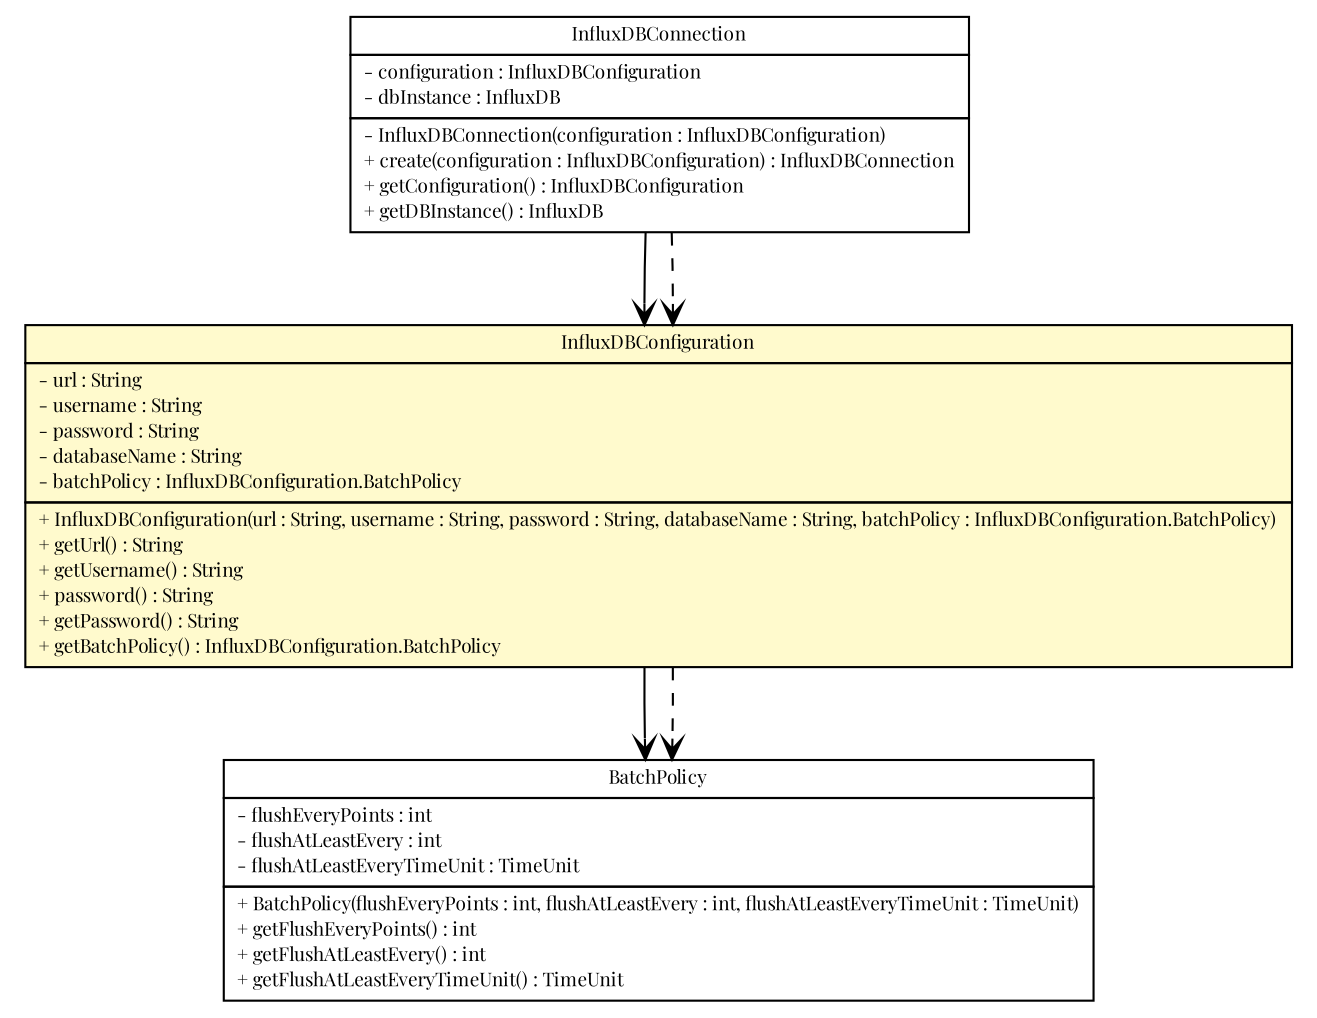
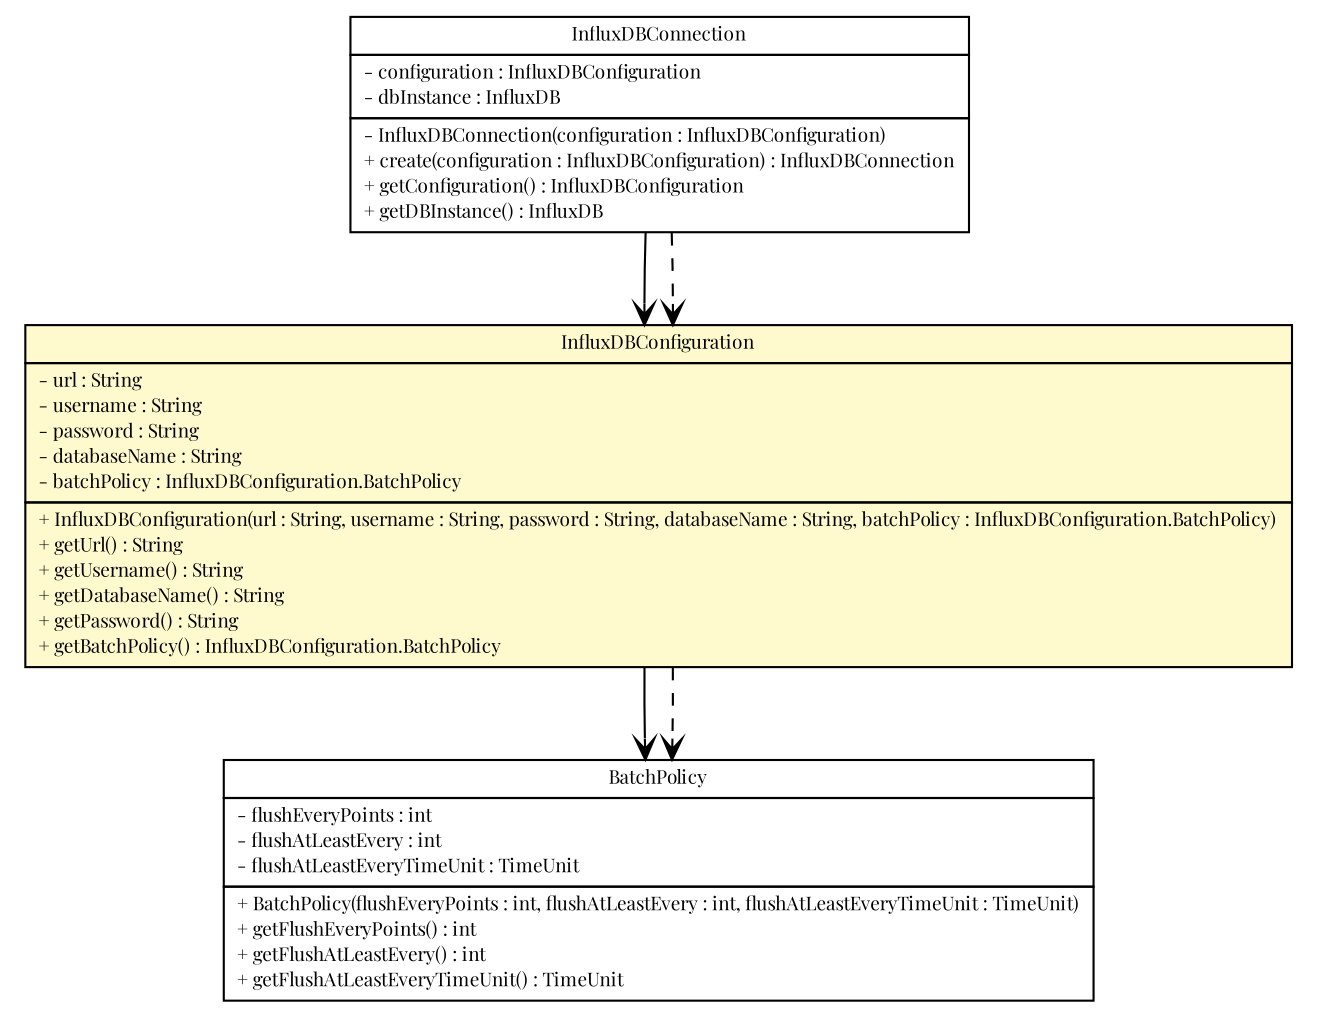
node "InfluxDBConfiguration": text "+ password() : String" -> "+ getDatabaseName() : String"
